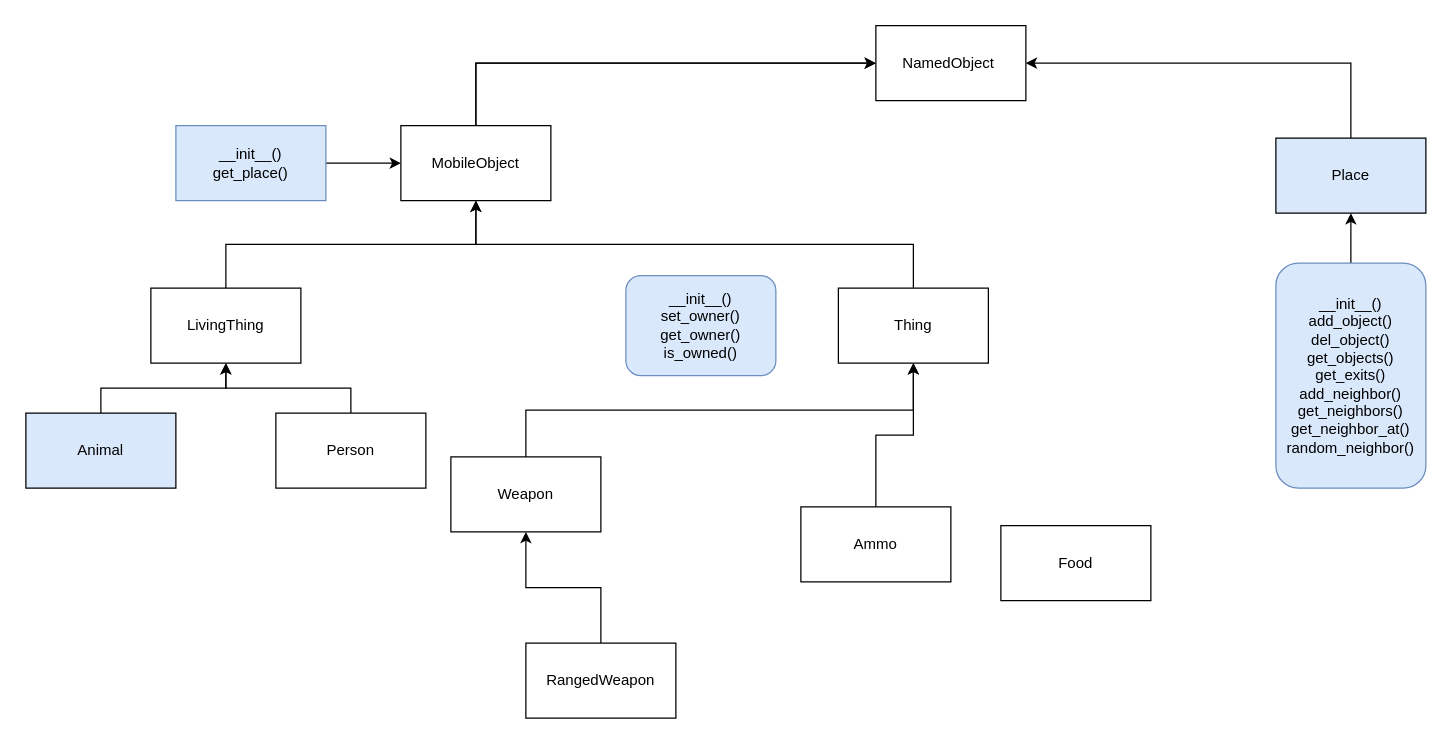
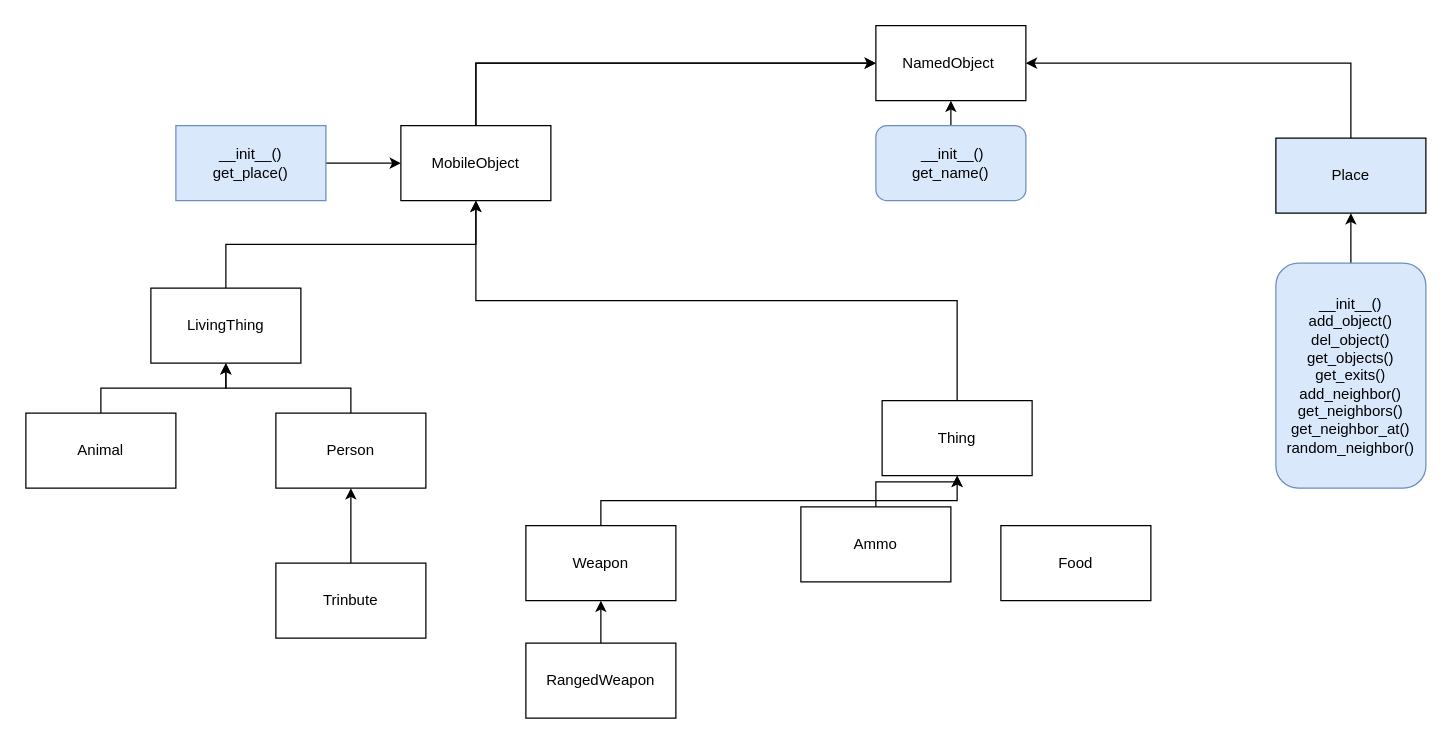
edge "__init__() get_name()" -> "NamedObject": added
node "__init__() get_name()": added
node "__init__() set_owner() get_owner() is_owned()": removed
node "Thing": moved (913, 326) -> (957, 438)
node "Animal": fillcolor #dae8fc -> #ffffff
node "Weapon": moved (526, 494) -> (601, 563)
edge "Trinbute" -> "Person": added
node "Trinbute": added
